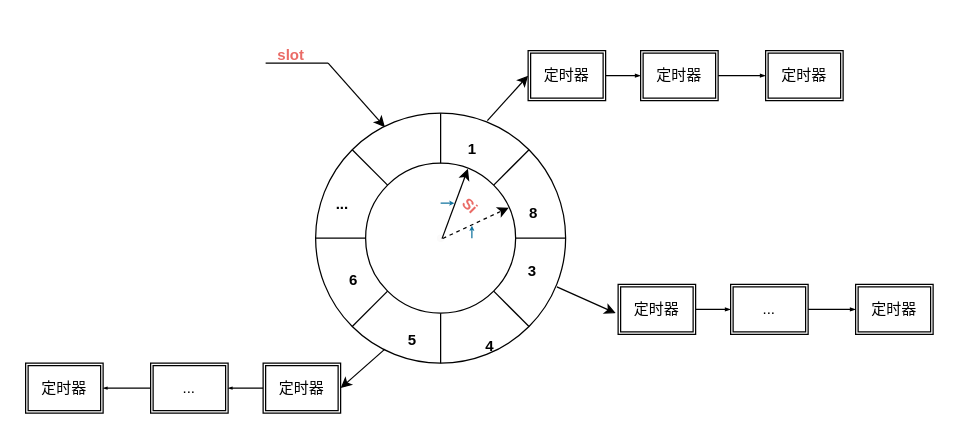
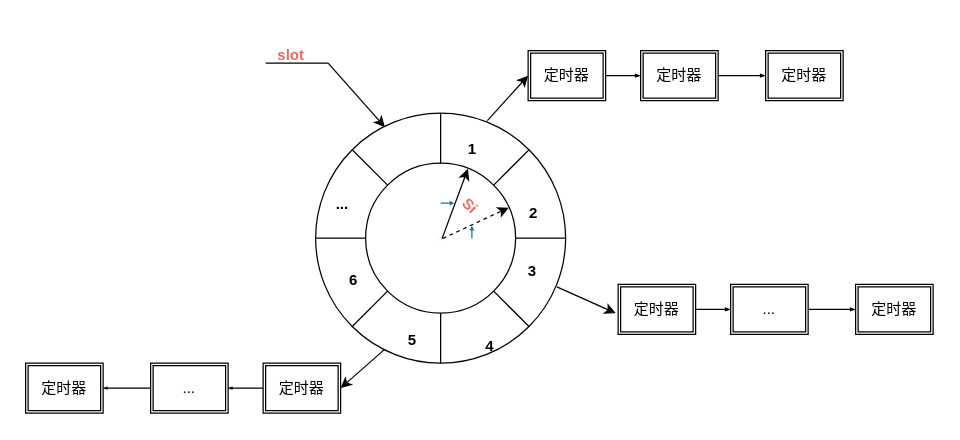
node "8": label "8" -> "2"
